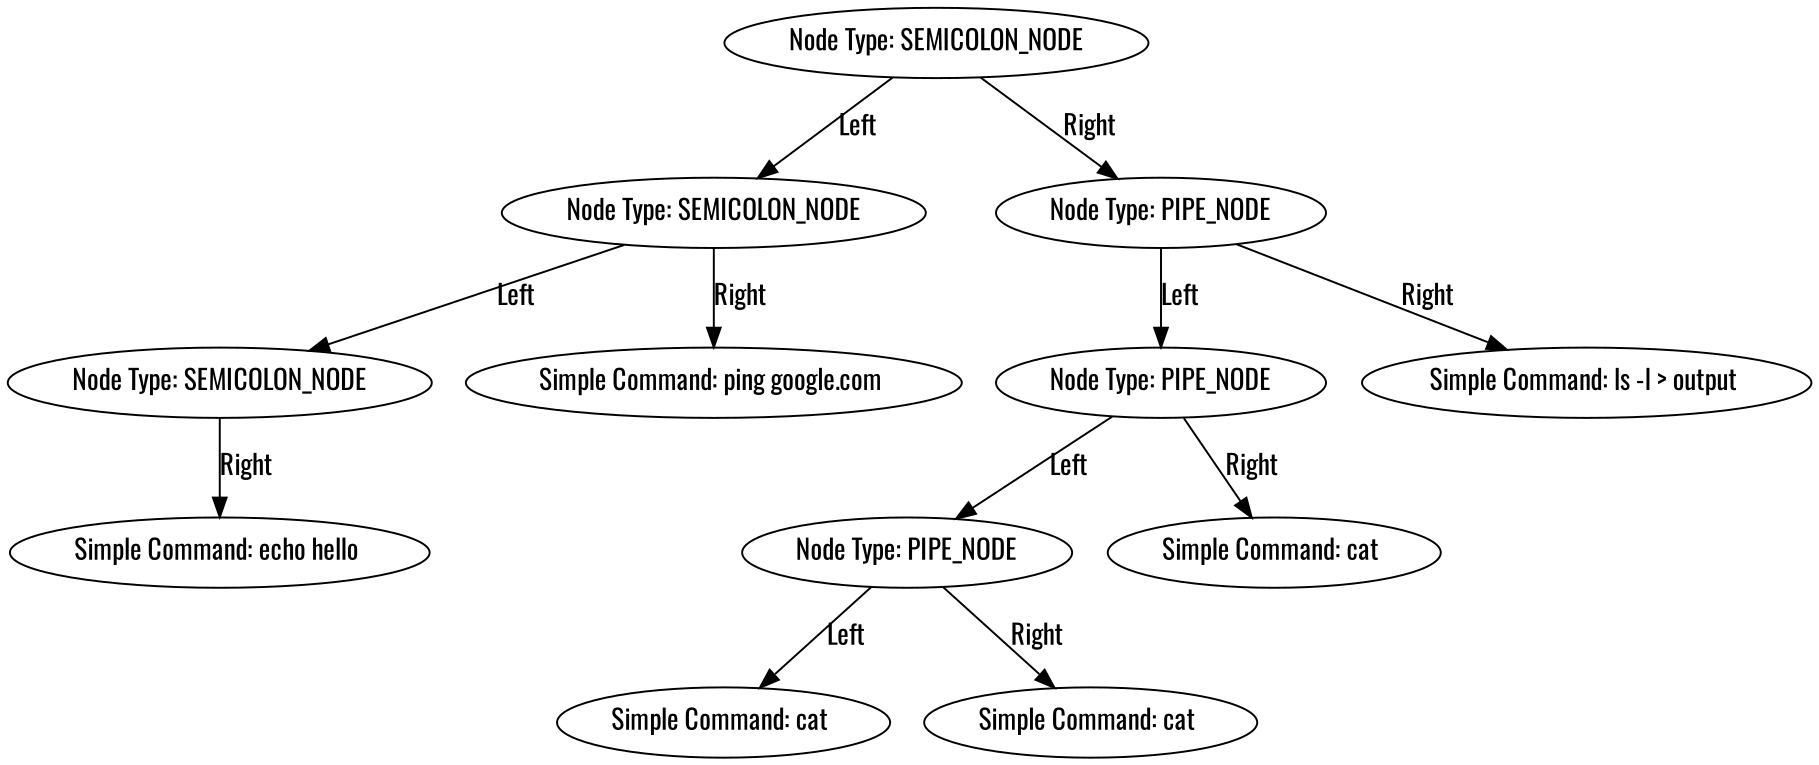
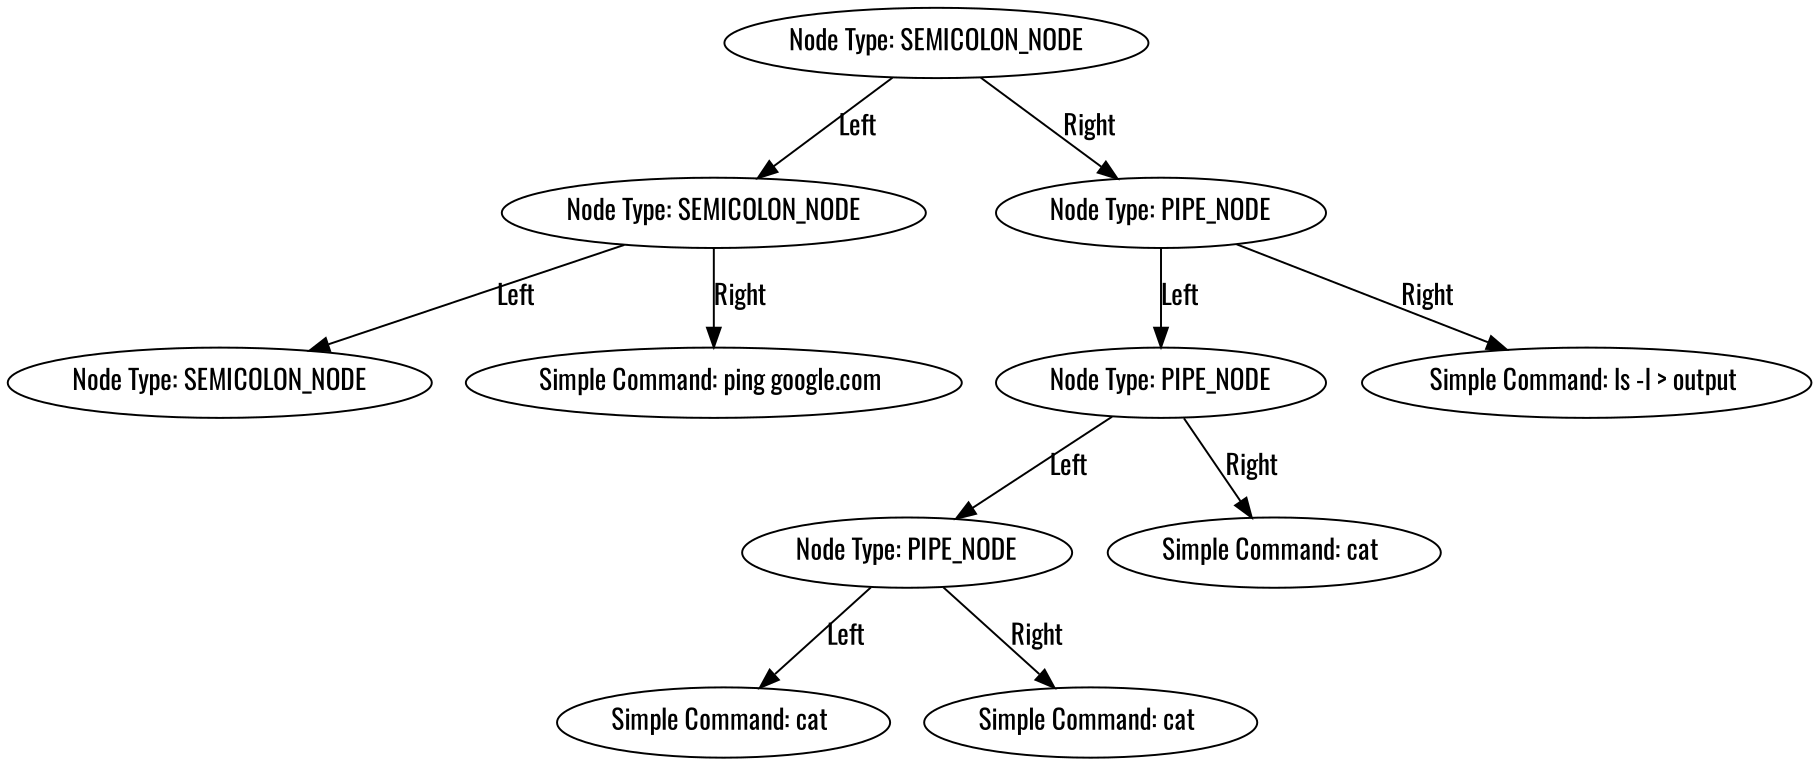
node "Simple Command: echo hello": removed
